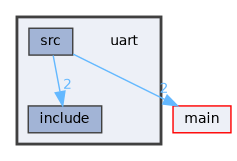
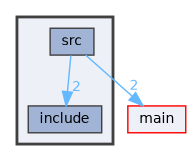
node "uart": removed
